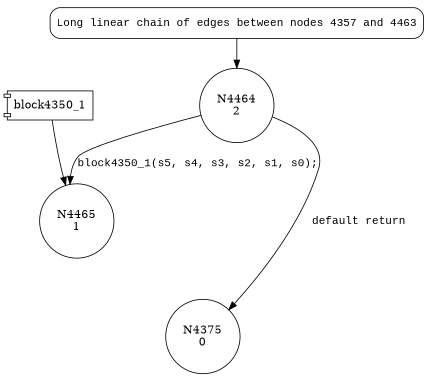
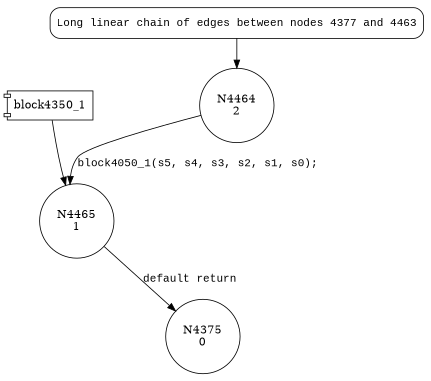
node "Long linear chain of edges between nodes 4357 and 4463": label "Long linear chain of edges between nodes 4357 and 4463" -> "Long linear chain of edges between nodes 4377 and 4463"
edge "N4464 2" -> "N4465 1": label "block4350_1(s5, s4, s3, s2, s1, s0);" -> "block4050_1(s5, s4, s3, s2, s1, s0);"
edge "N4464 2" -> "N4375 0": now "N4465 1" -> "N4375 0"
